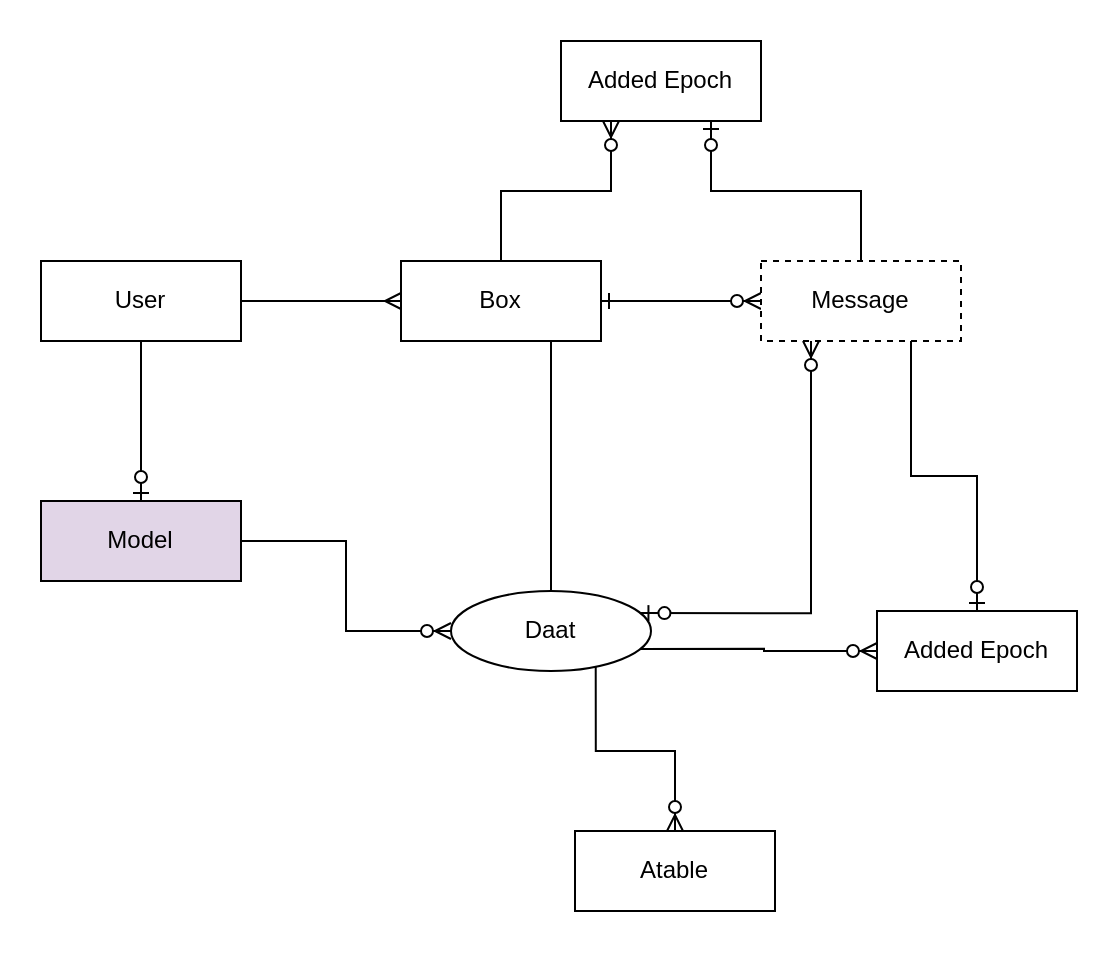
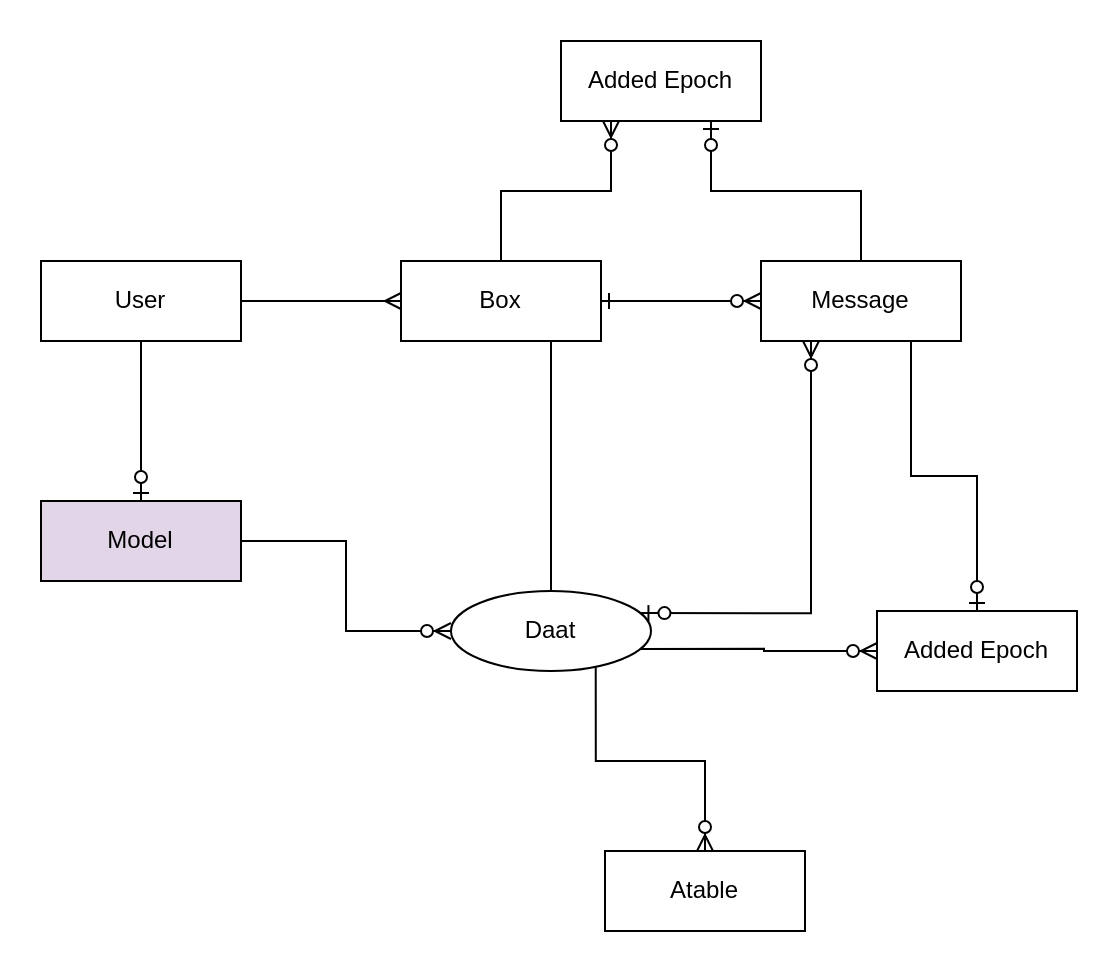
node "Message": style dashed -> solid
node "Atable": moved (675, 871) -> (705, 891)
